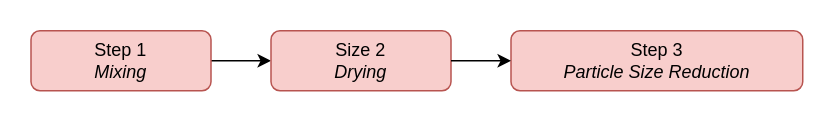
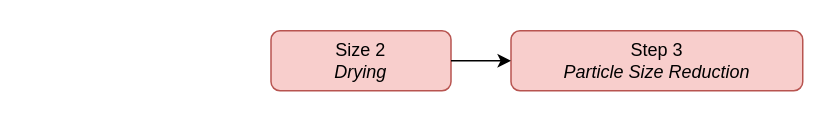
node "Step 1 Mixing": removed
edge "Step 1 Mixing" -> "Size 2 Drying": removed
